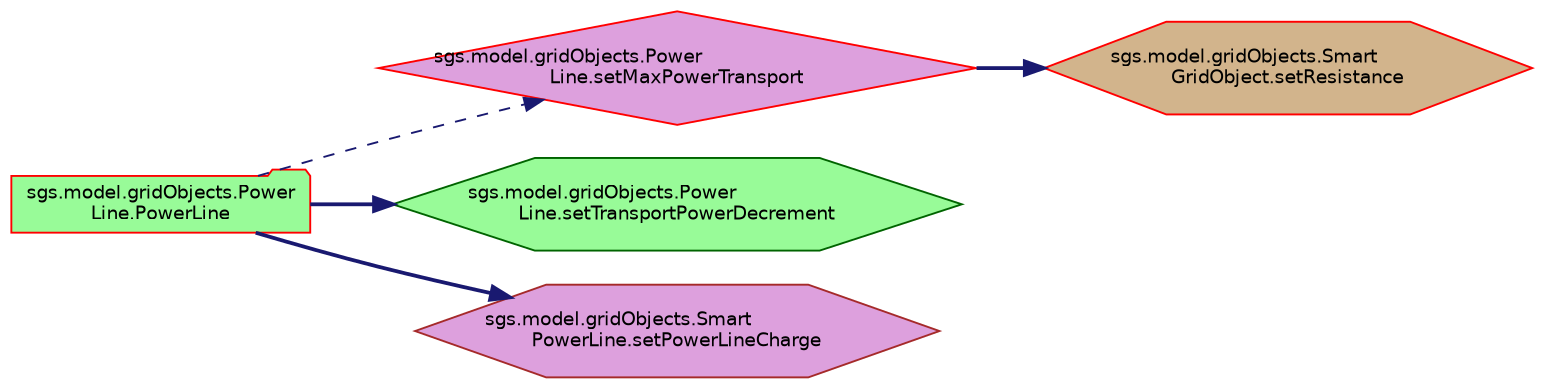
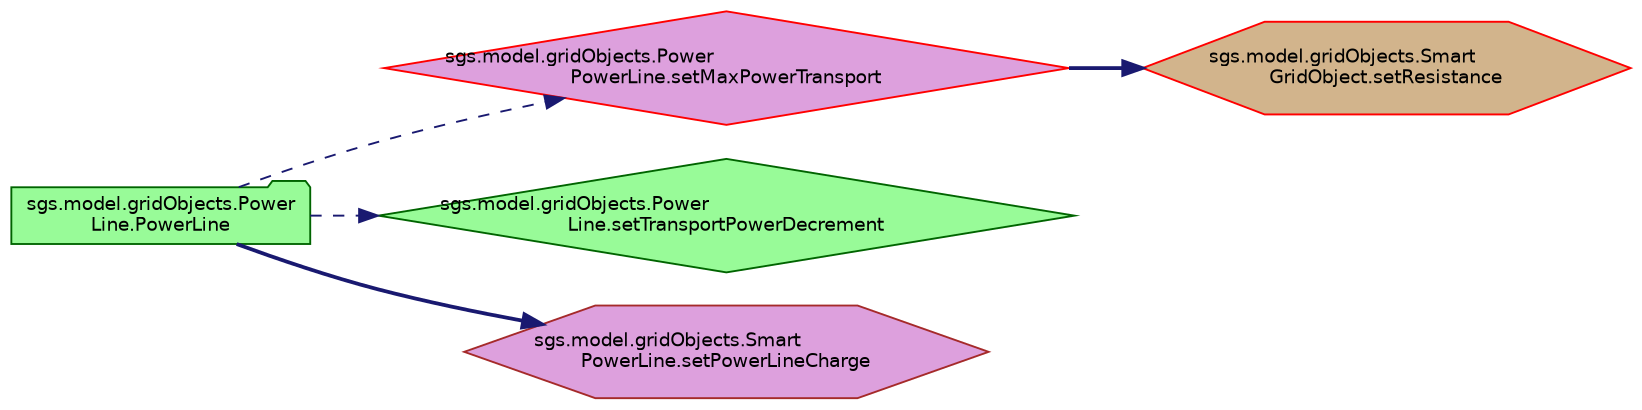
node "sgs.model.gridObjects.Power Line.setMaxPowerTransport": label "sgs.model.gridObjects.Power Line.setMaxPowerTransport" -> "sgs.model.gridObjects.Power PowerLine.setMaxPowerTransport"
node "sgs.model.gridObjects.Power Line.PowerLine": color red -> darkgreen
edge "sgs.model.gridObjects.Power Line.PowerLine" -> "sgs.model.gridObjects.Power Line.setTransportPowerDecrement": style bold -> dashed
node "sgs.model.gridObjects.Power Line.setTransportPowerDecrement": shape hexagon -> diamond
